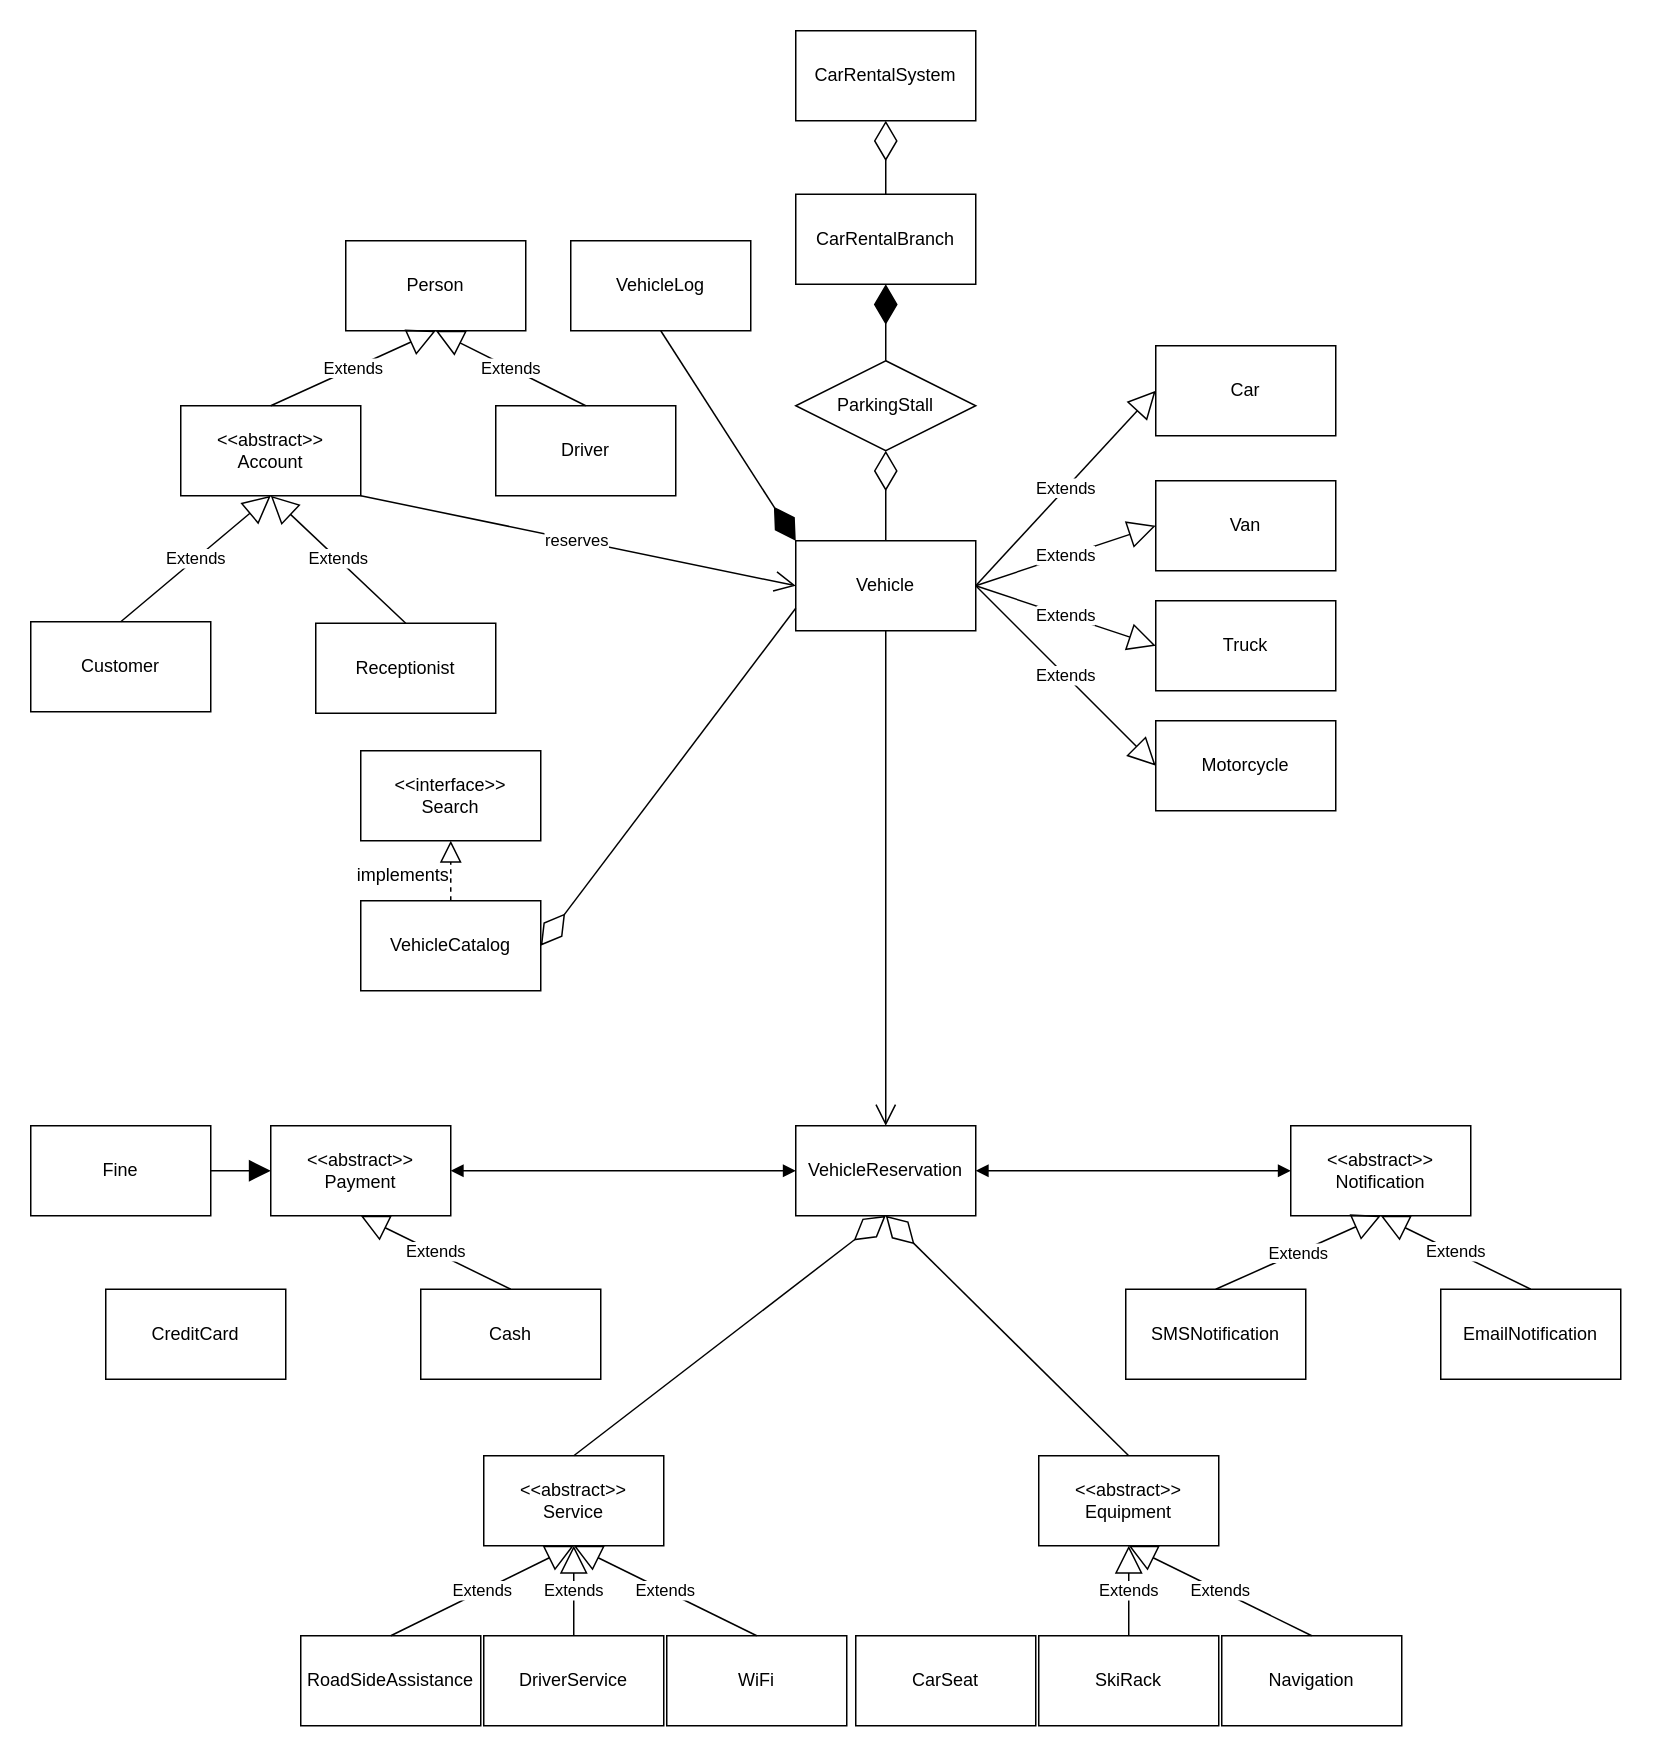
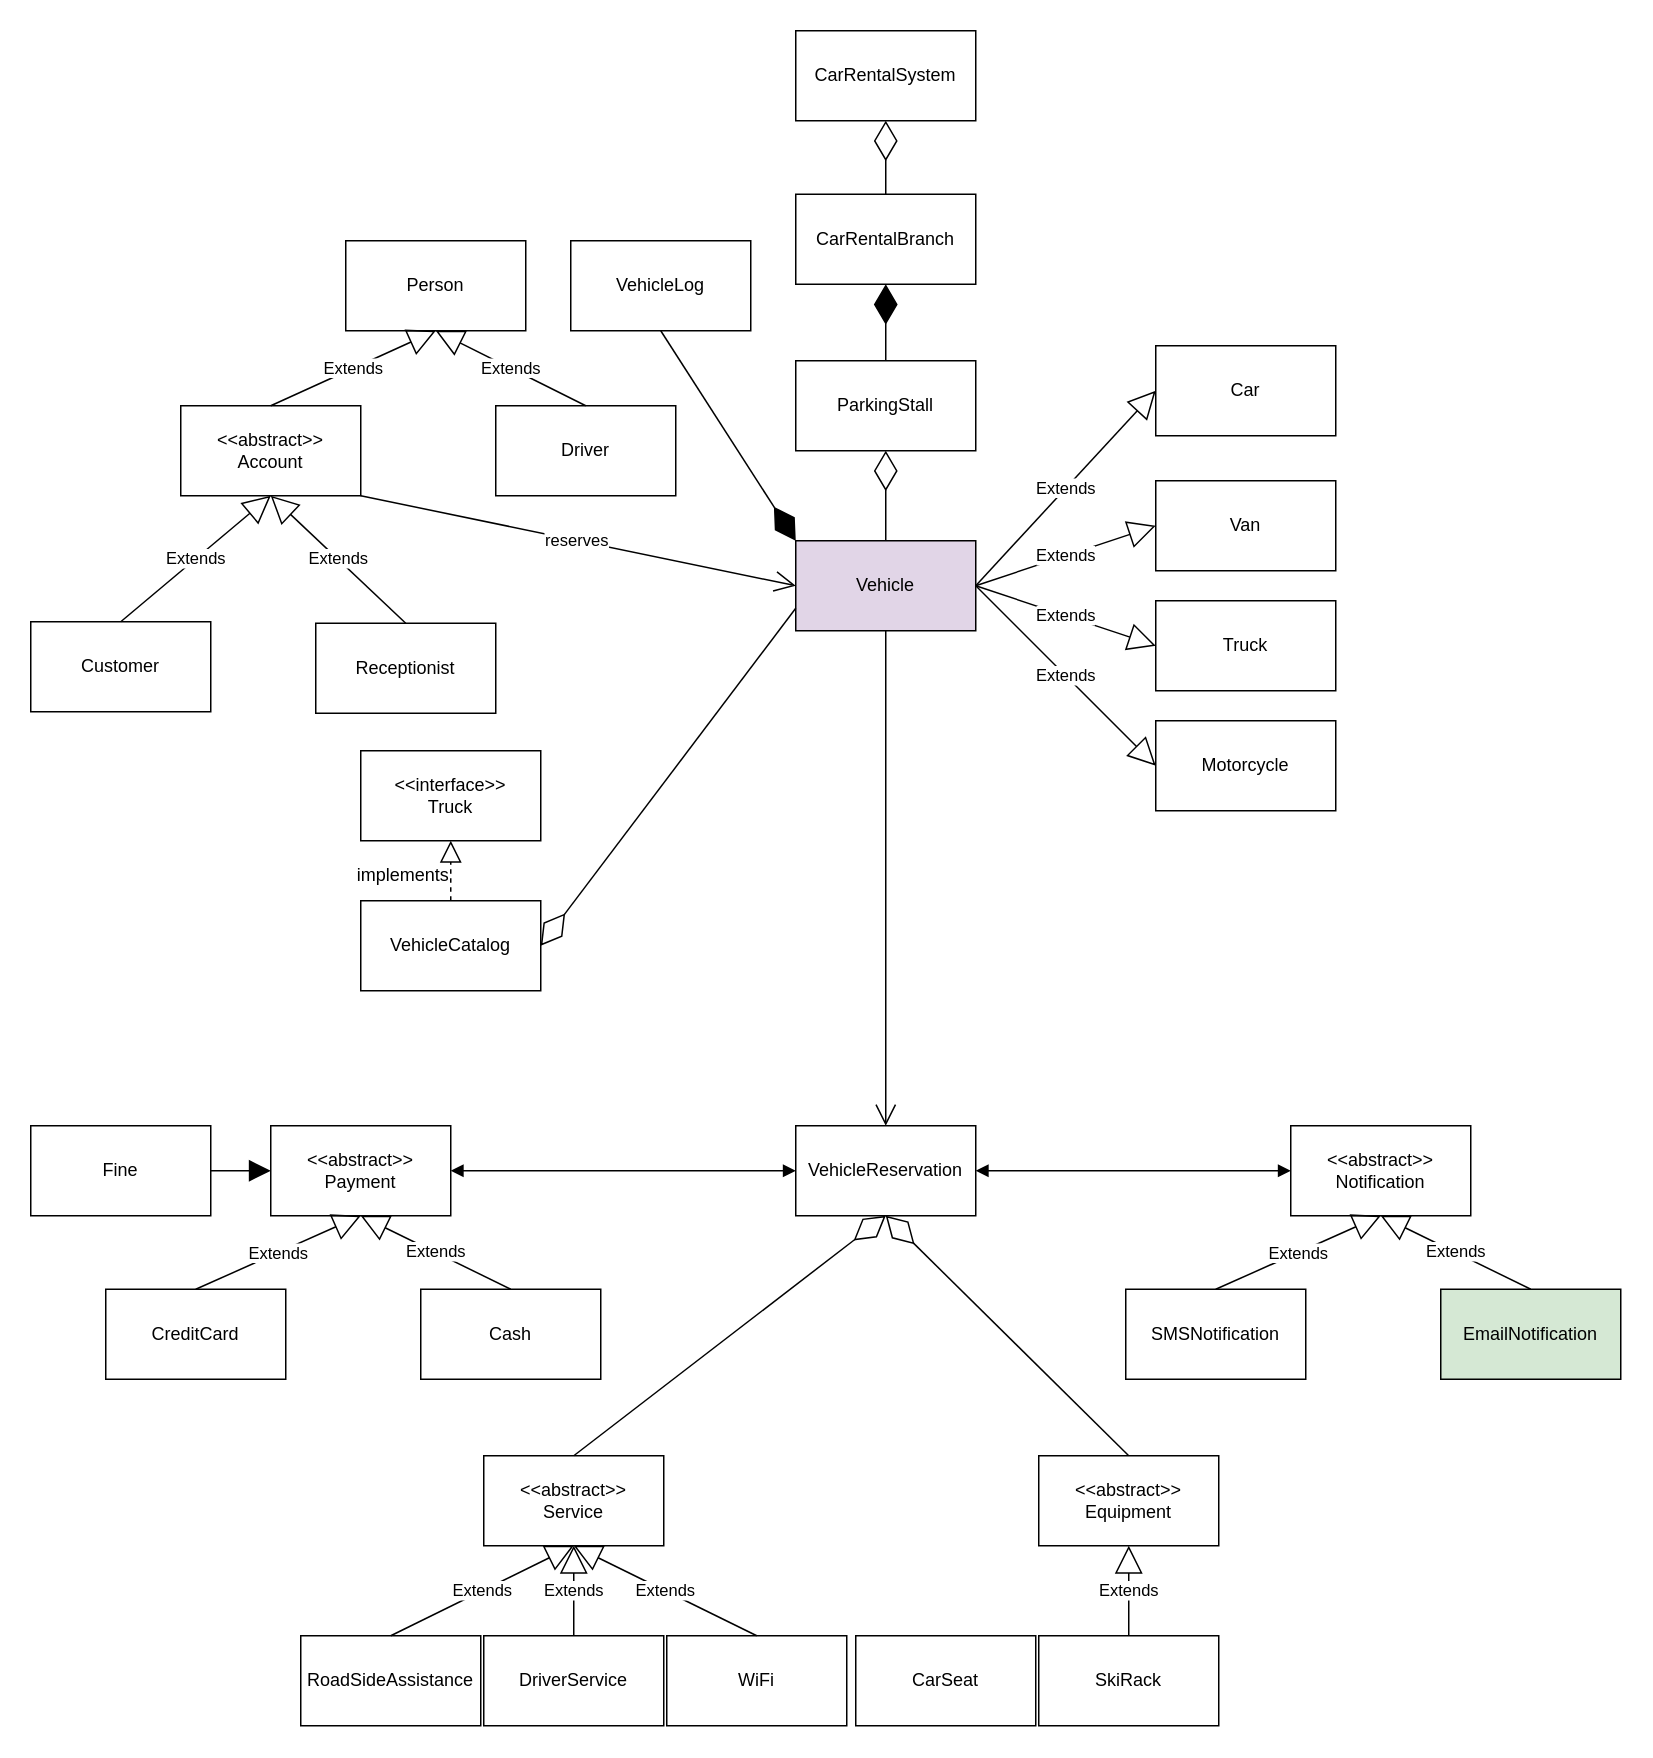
node "ParkingStall": shape diamond -> rectangle
node "Vehicle": fillcolor #ffffff -> #e1d5e7
node "<<interface>> Search": label "<<interface>> Search" -> "<<interface>> Truck"
edge "CreditCard" -> "<<abstract>> Payment": added, label "Extends"
node "EmailNotification": fillcolor #ffffff -> #d5e8d4
edge "Navigation" -> "<<abstract>> Equipment": removed, label "Extends"
node "Navigation": removed
